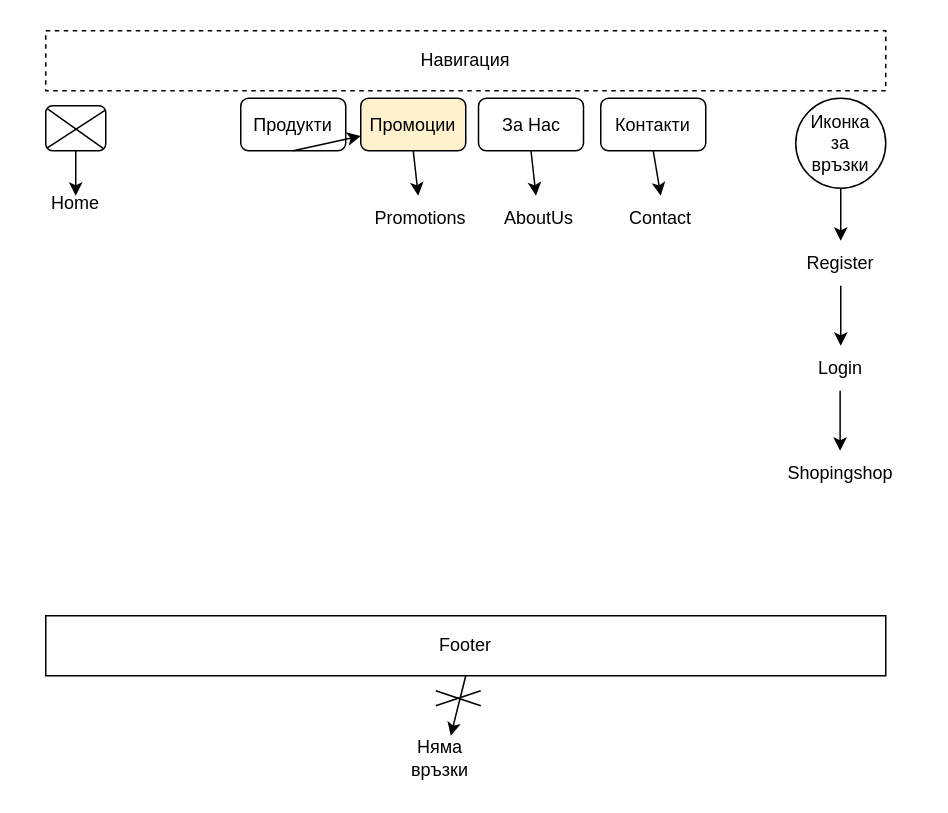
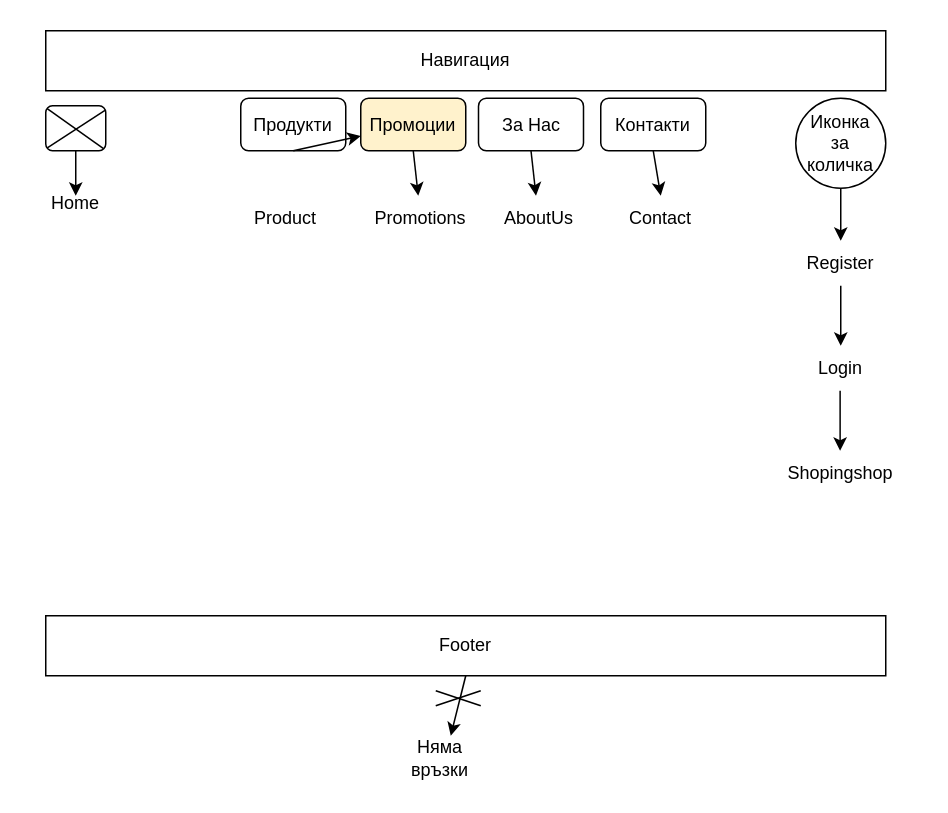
node "Навигация": style dashed -> solid
node "Иконка за връзки": label "Иконка за връзки" -> "Иконка за количка"
node "Product": added
